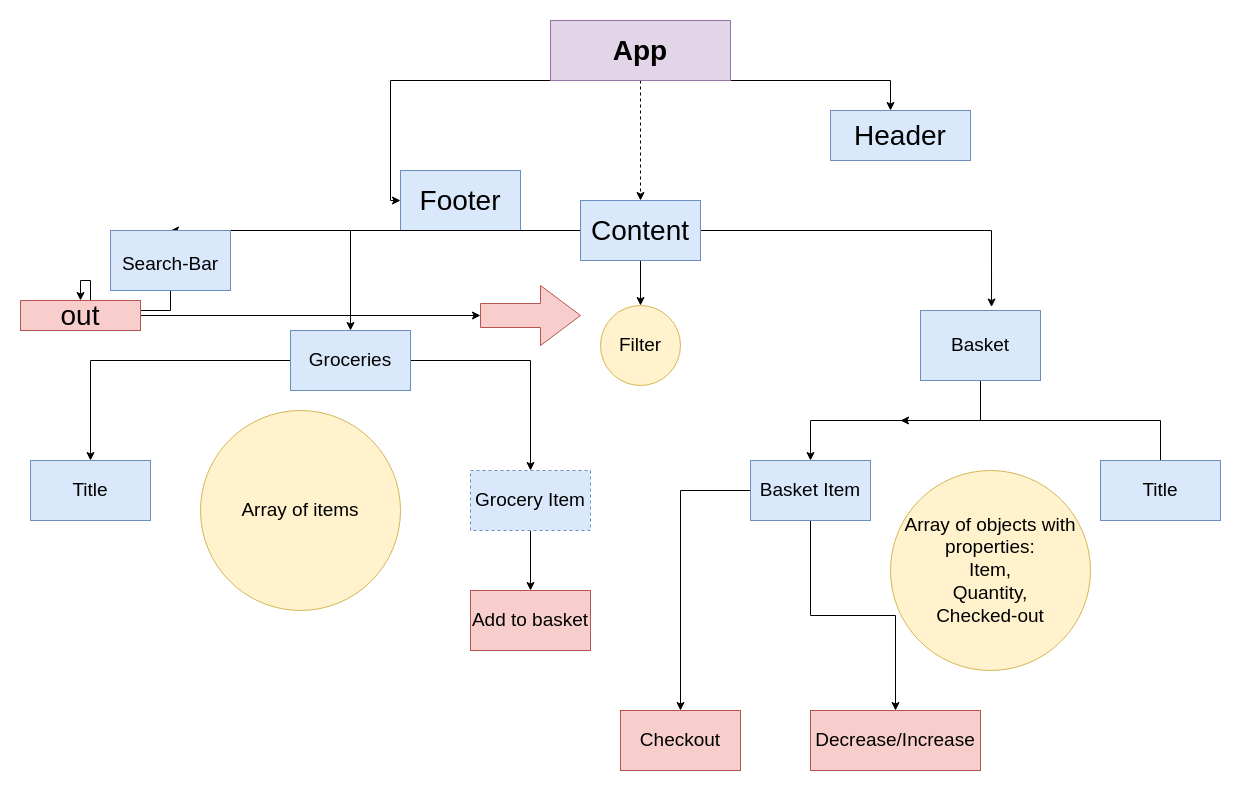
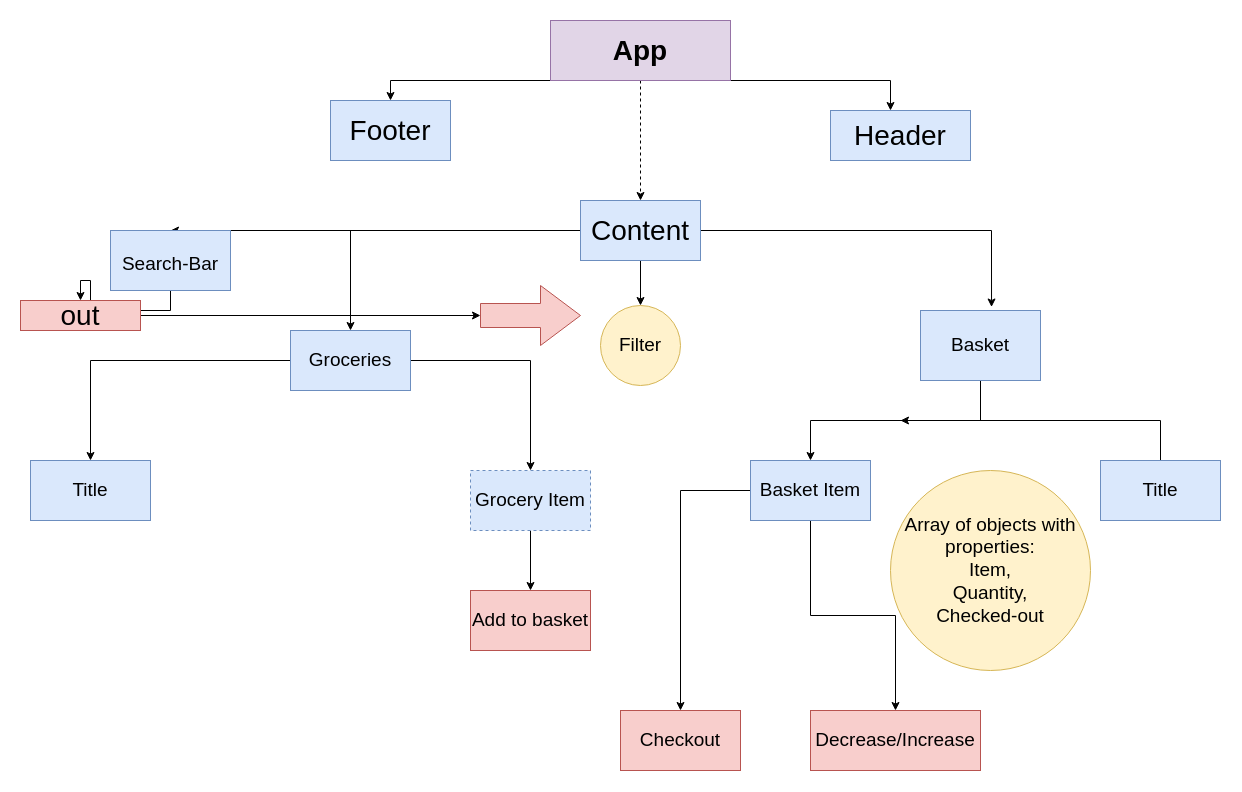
node "Footer": moved (461, 201) -> (391, 131)
node "Array of items": removed
